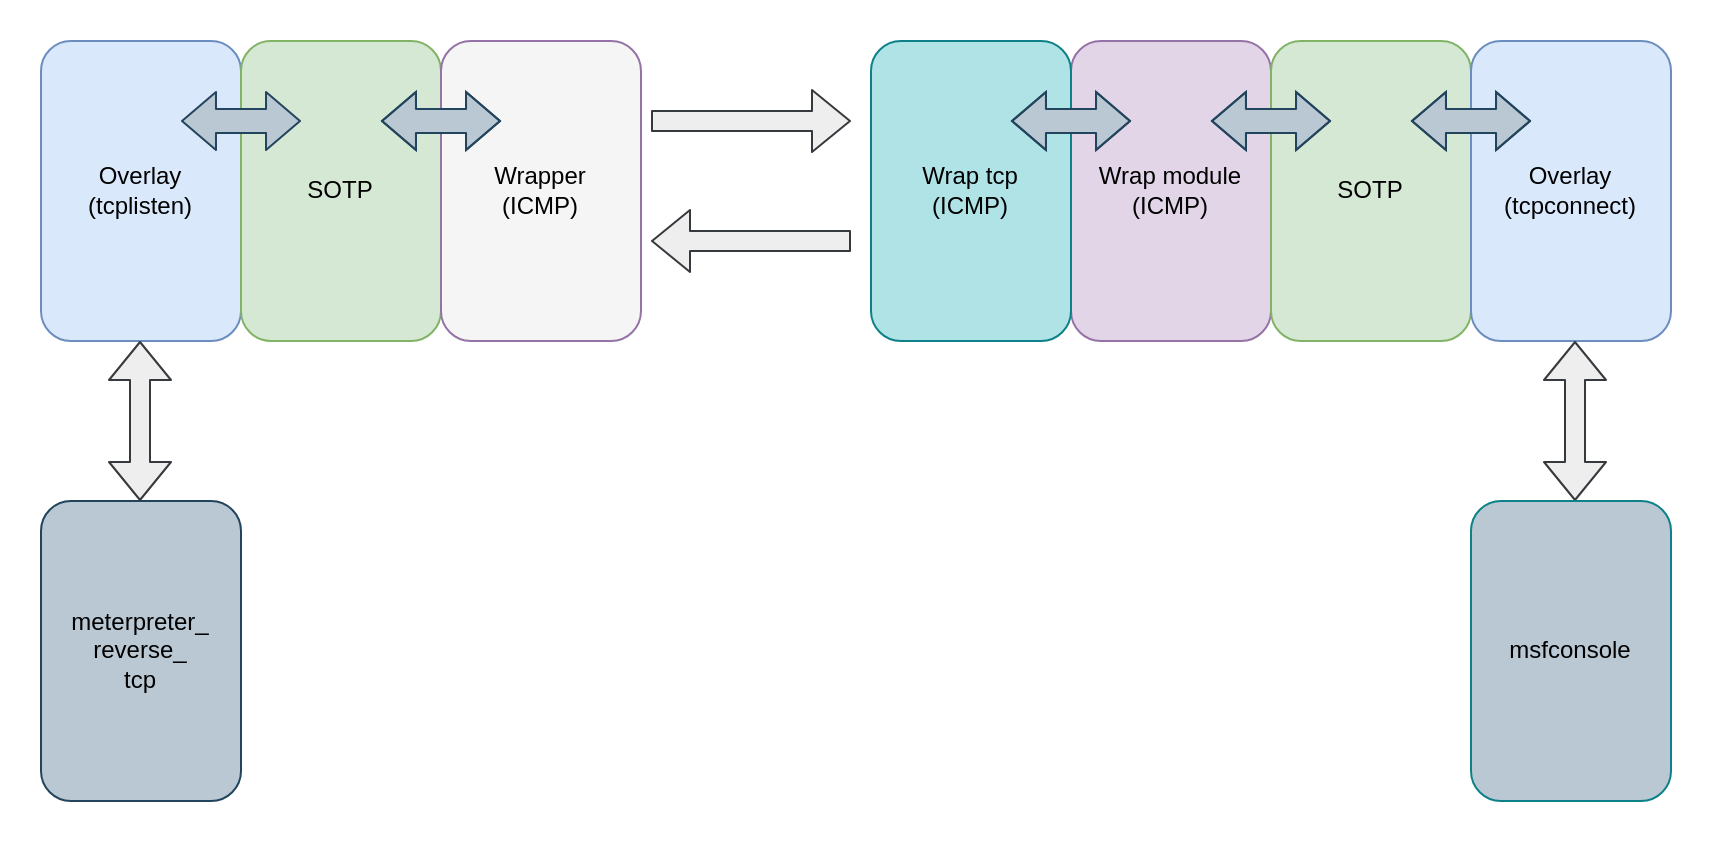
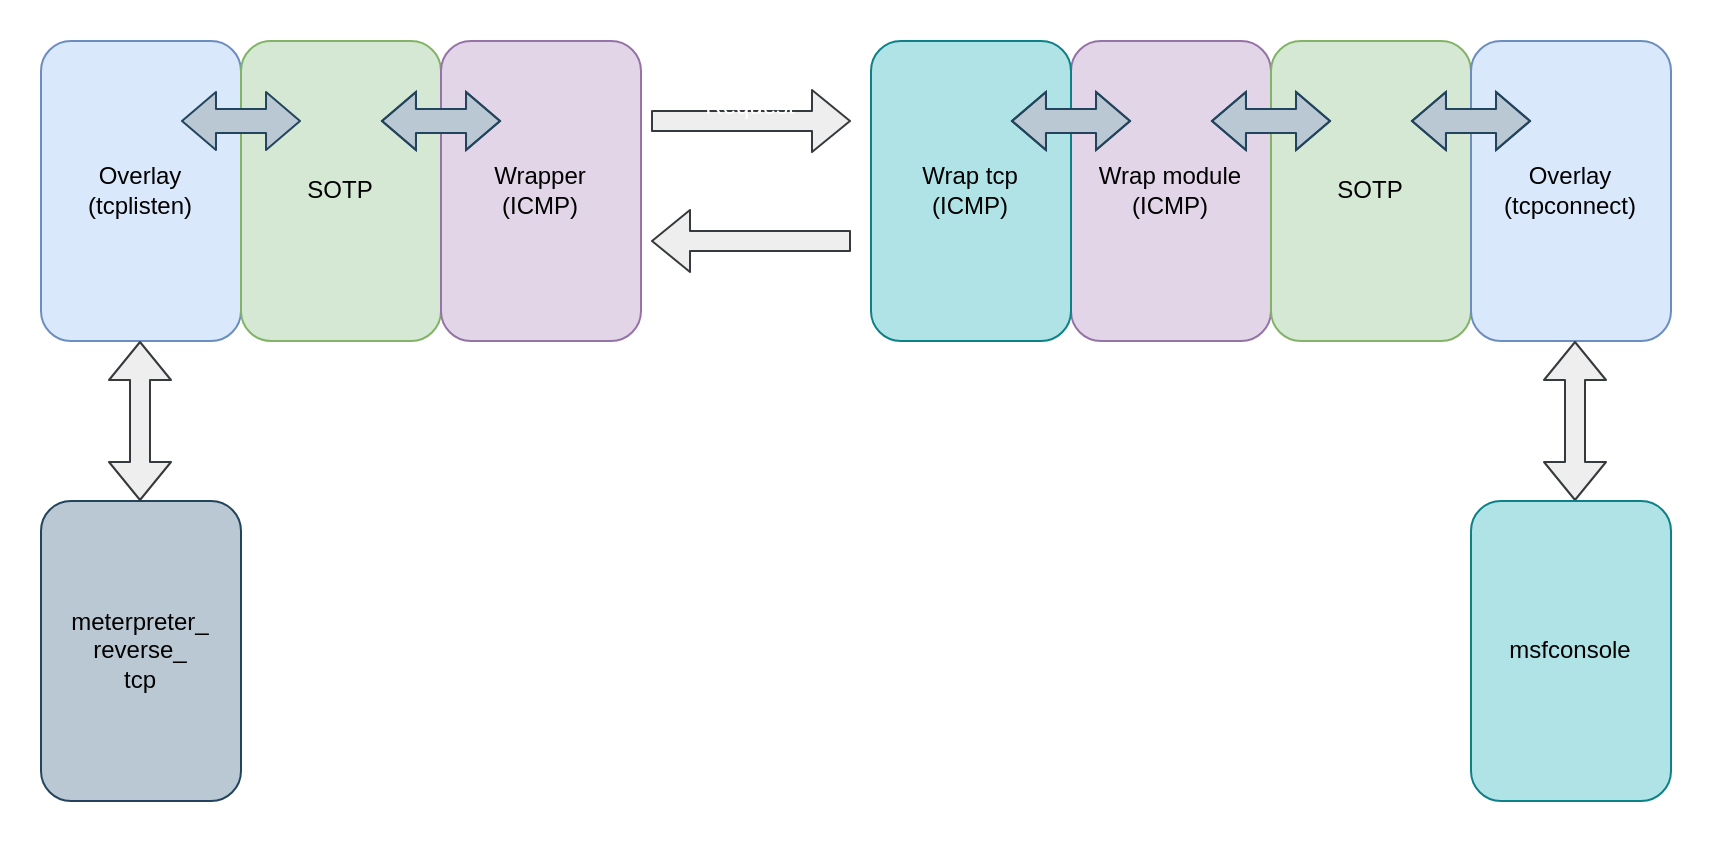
node "ICMP Request": moved (751, 61) -> (751, 91)
node "Wrapper (ICMP)": fillcolor #f5f5f5 -> #e1d5e7
node "msfconsole": fillcolor #bac8d3 -> #b0e3e6
